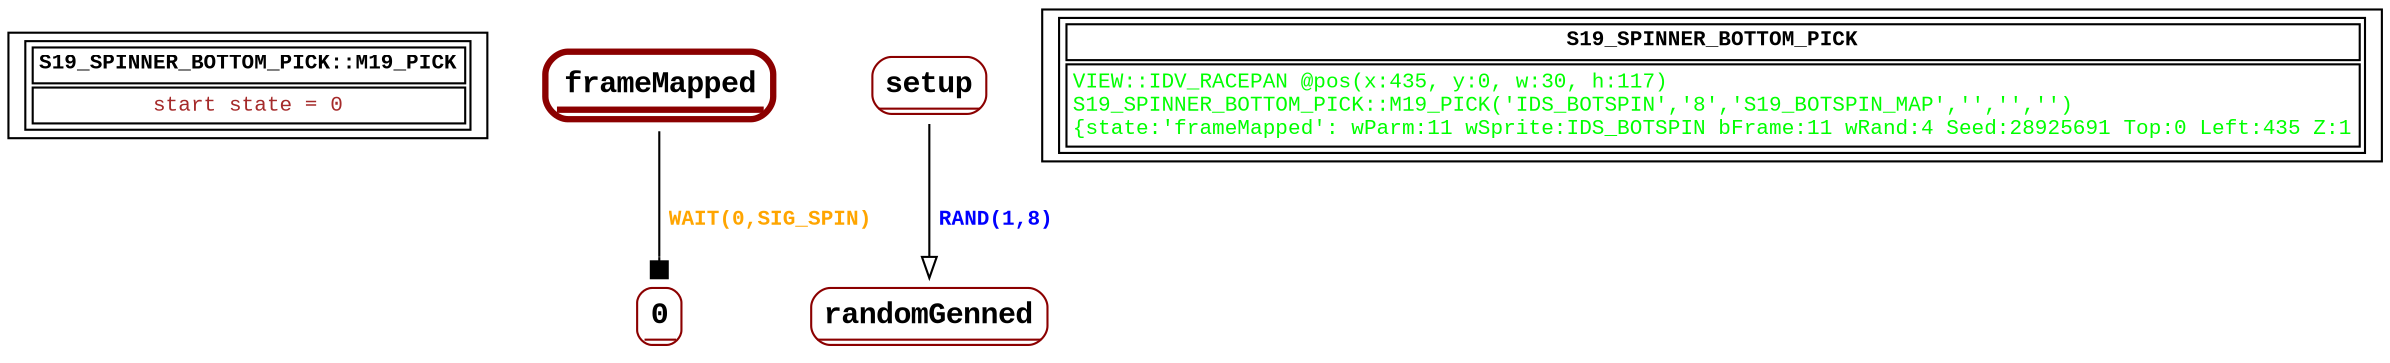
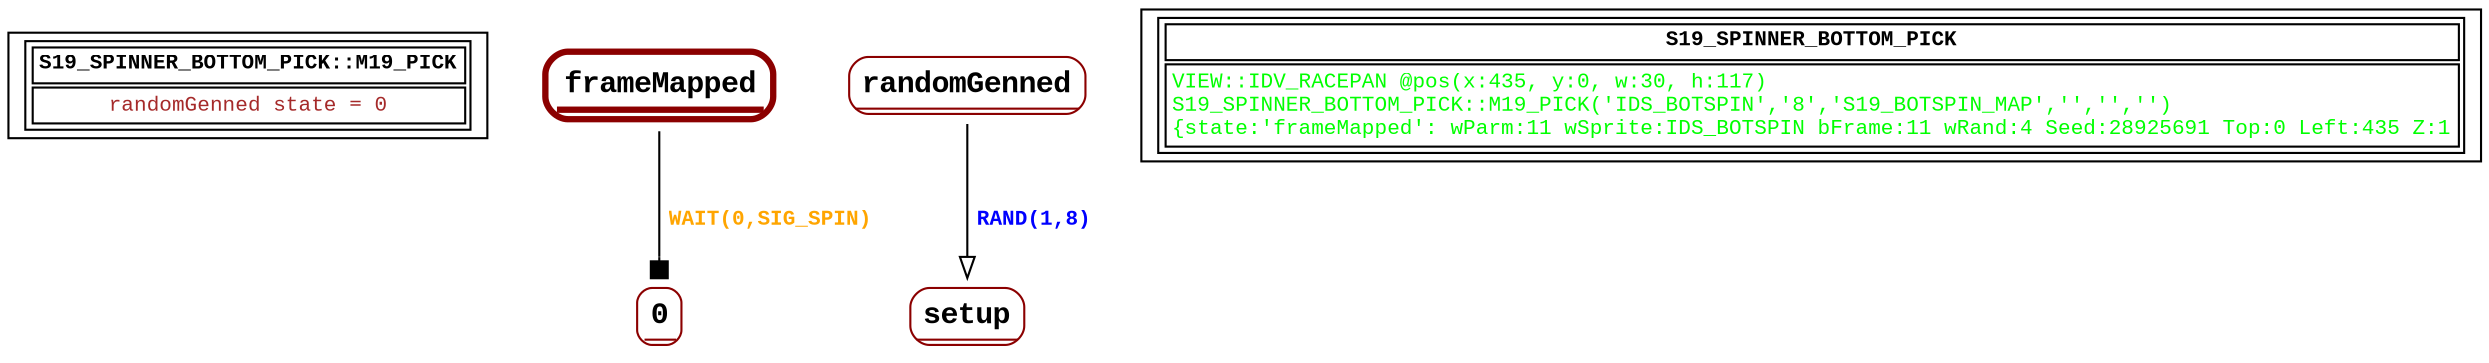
node "S19_SPINNER_BOTTOM_PICK::M19_PICK": text "start state = 0" -> "randomGenned state = 0"
edge "setup" -> "randomGenned": reversed
